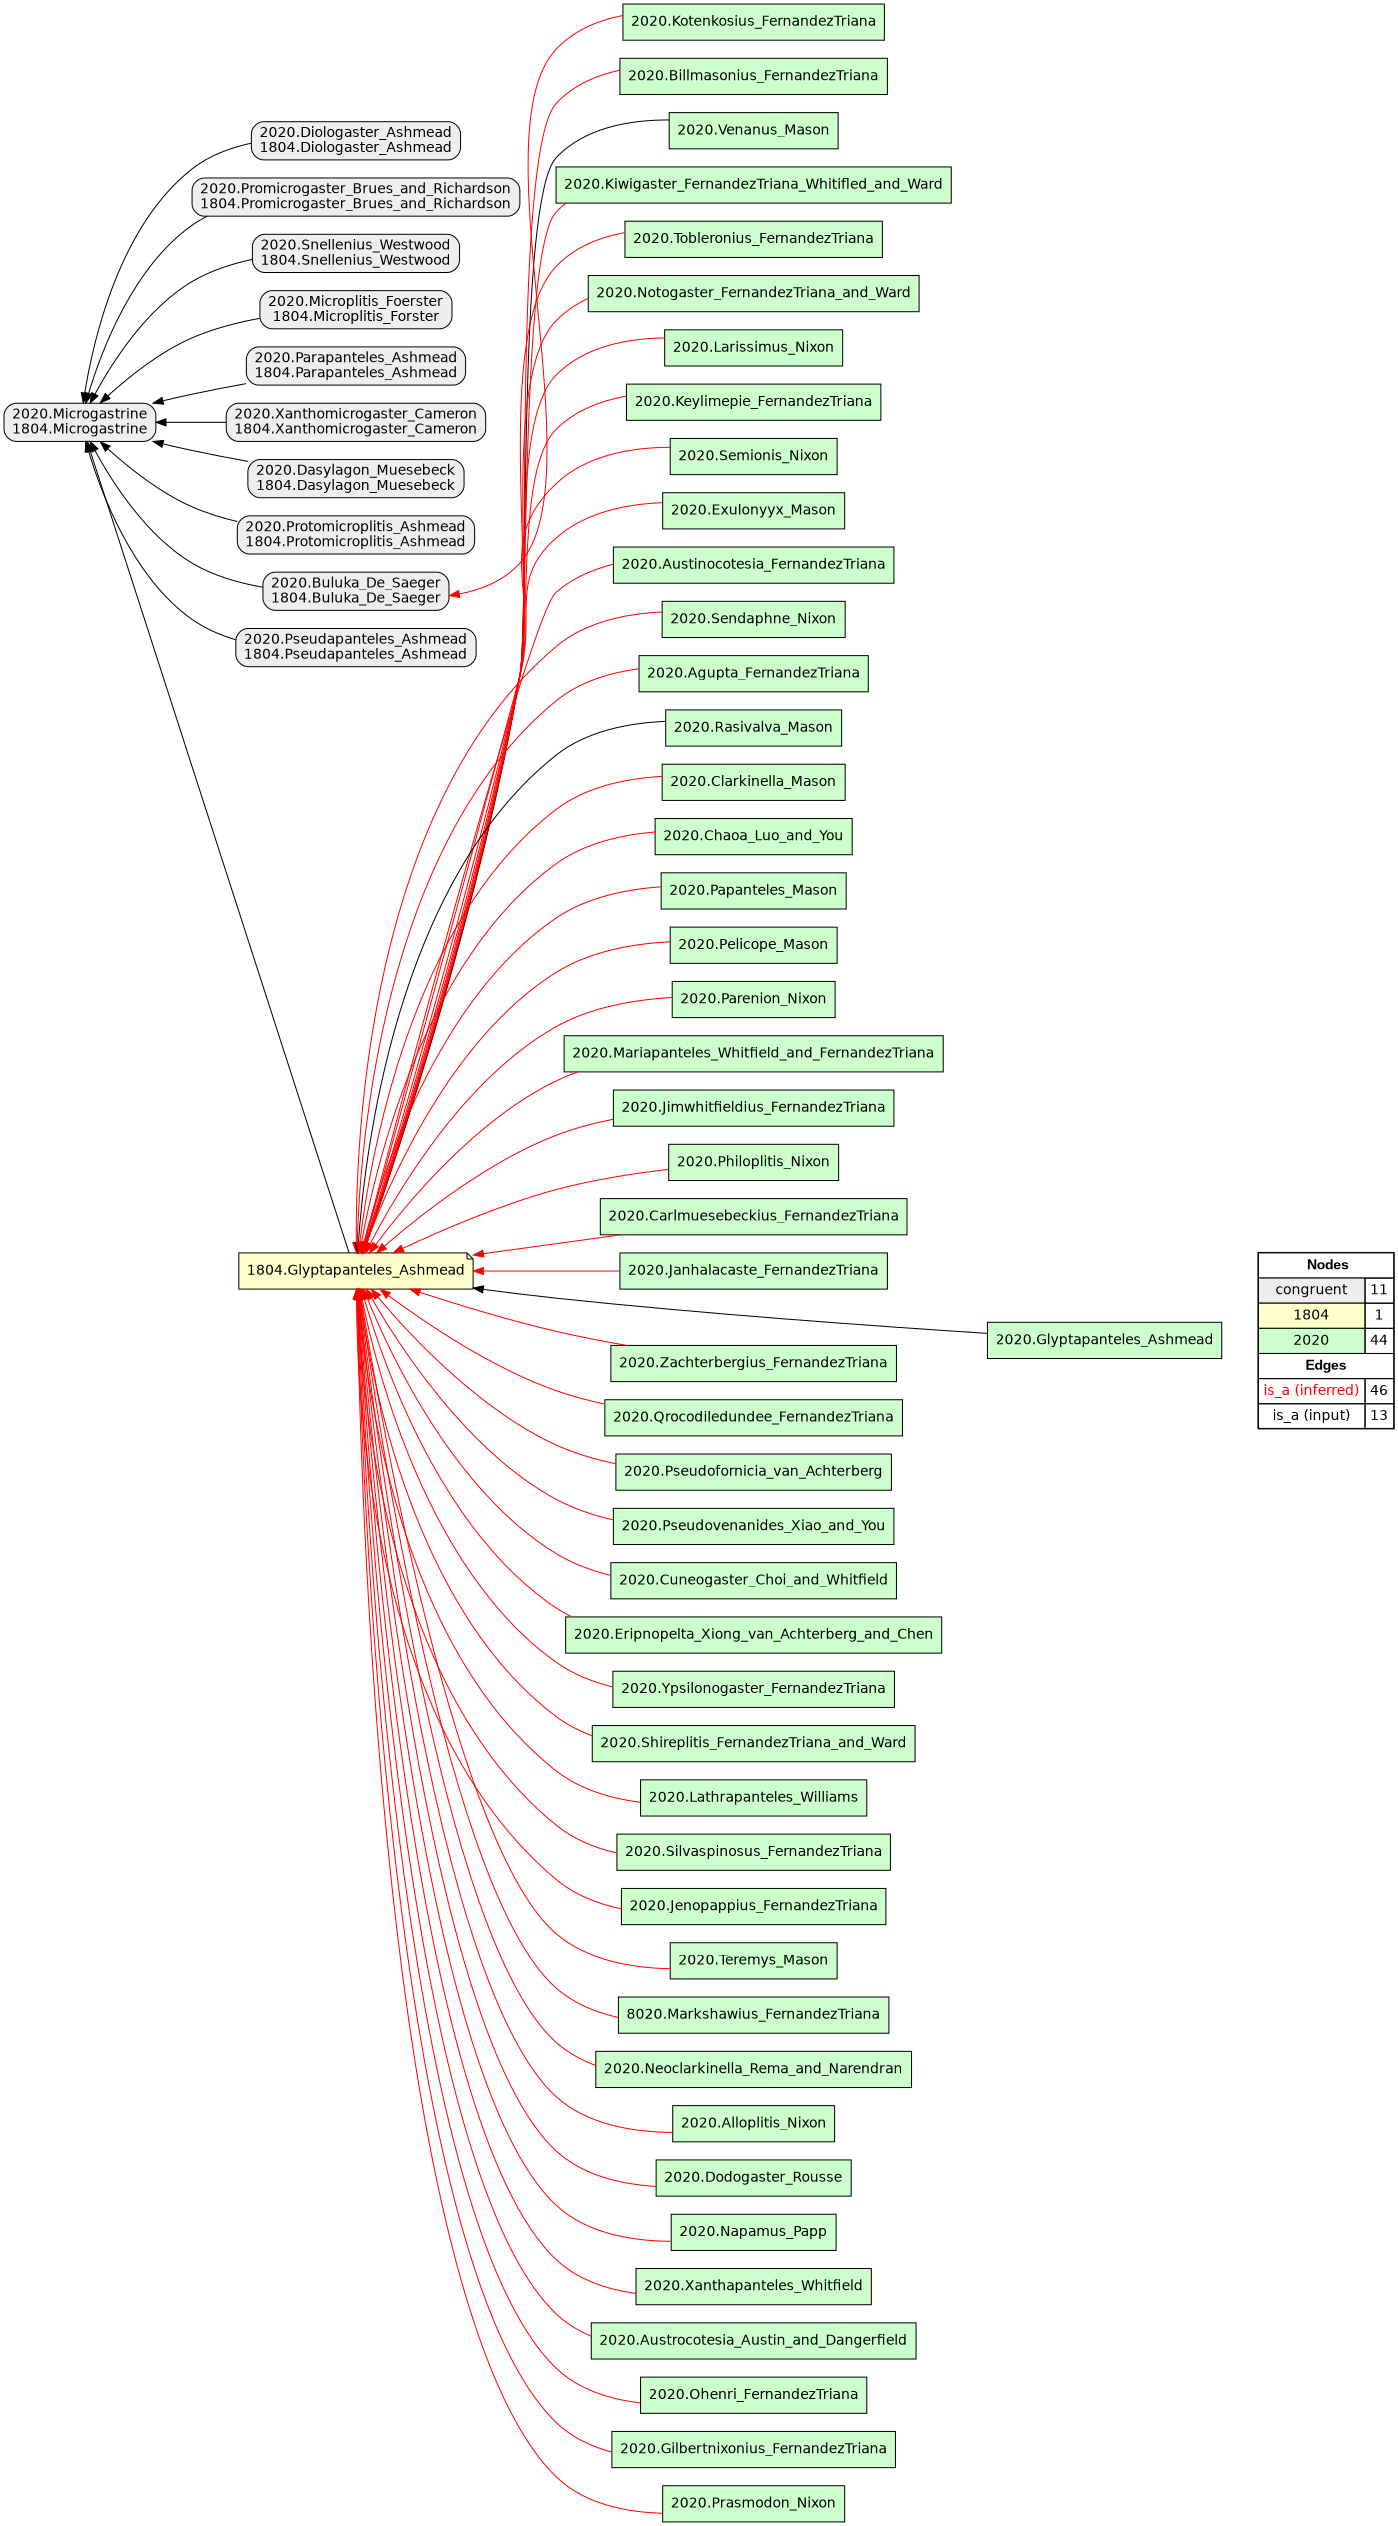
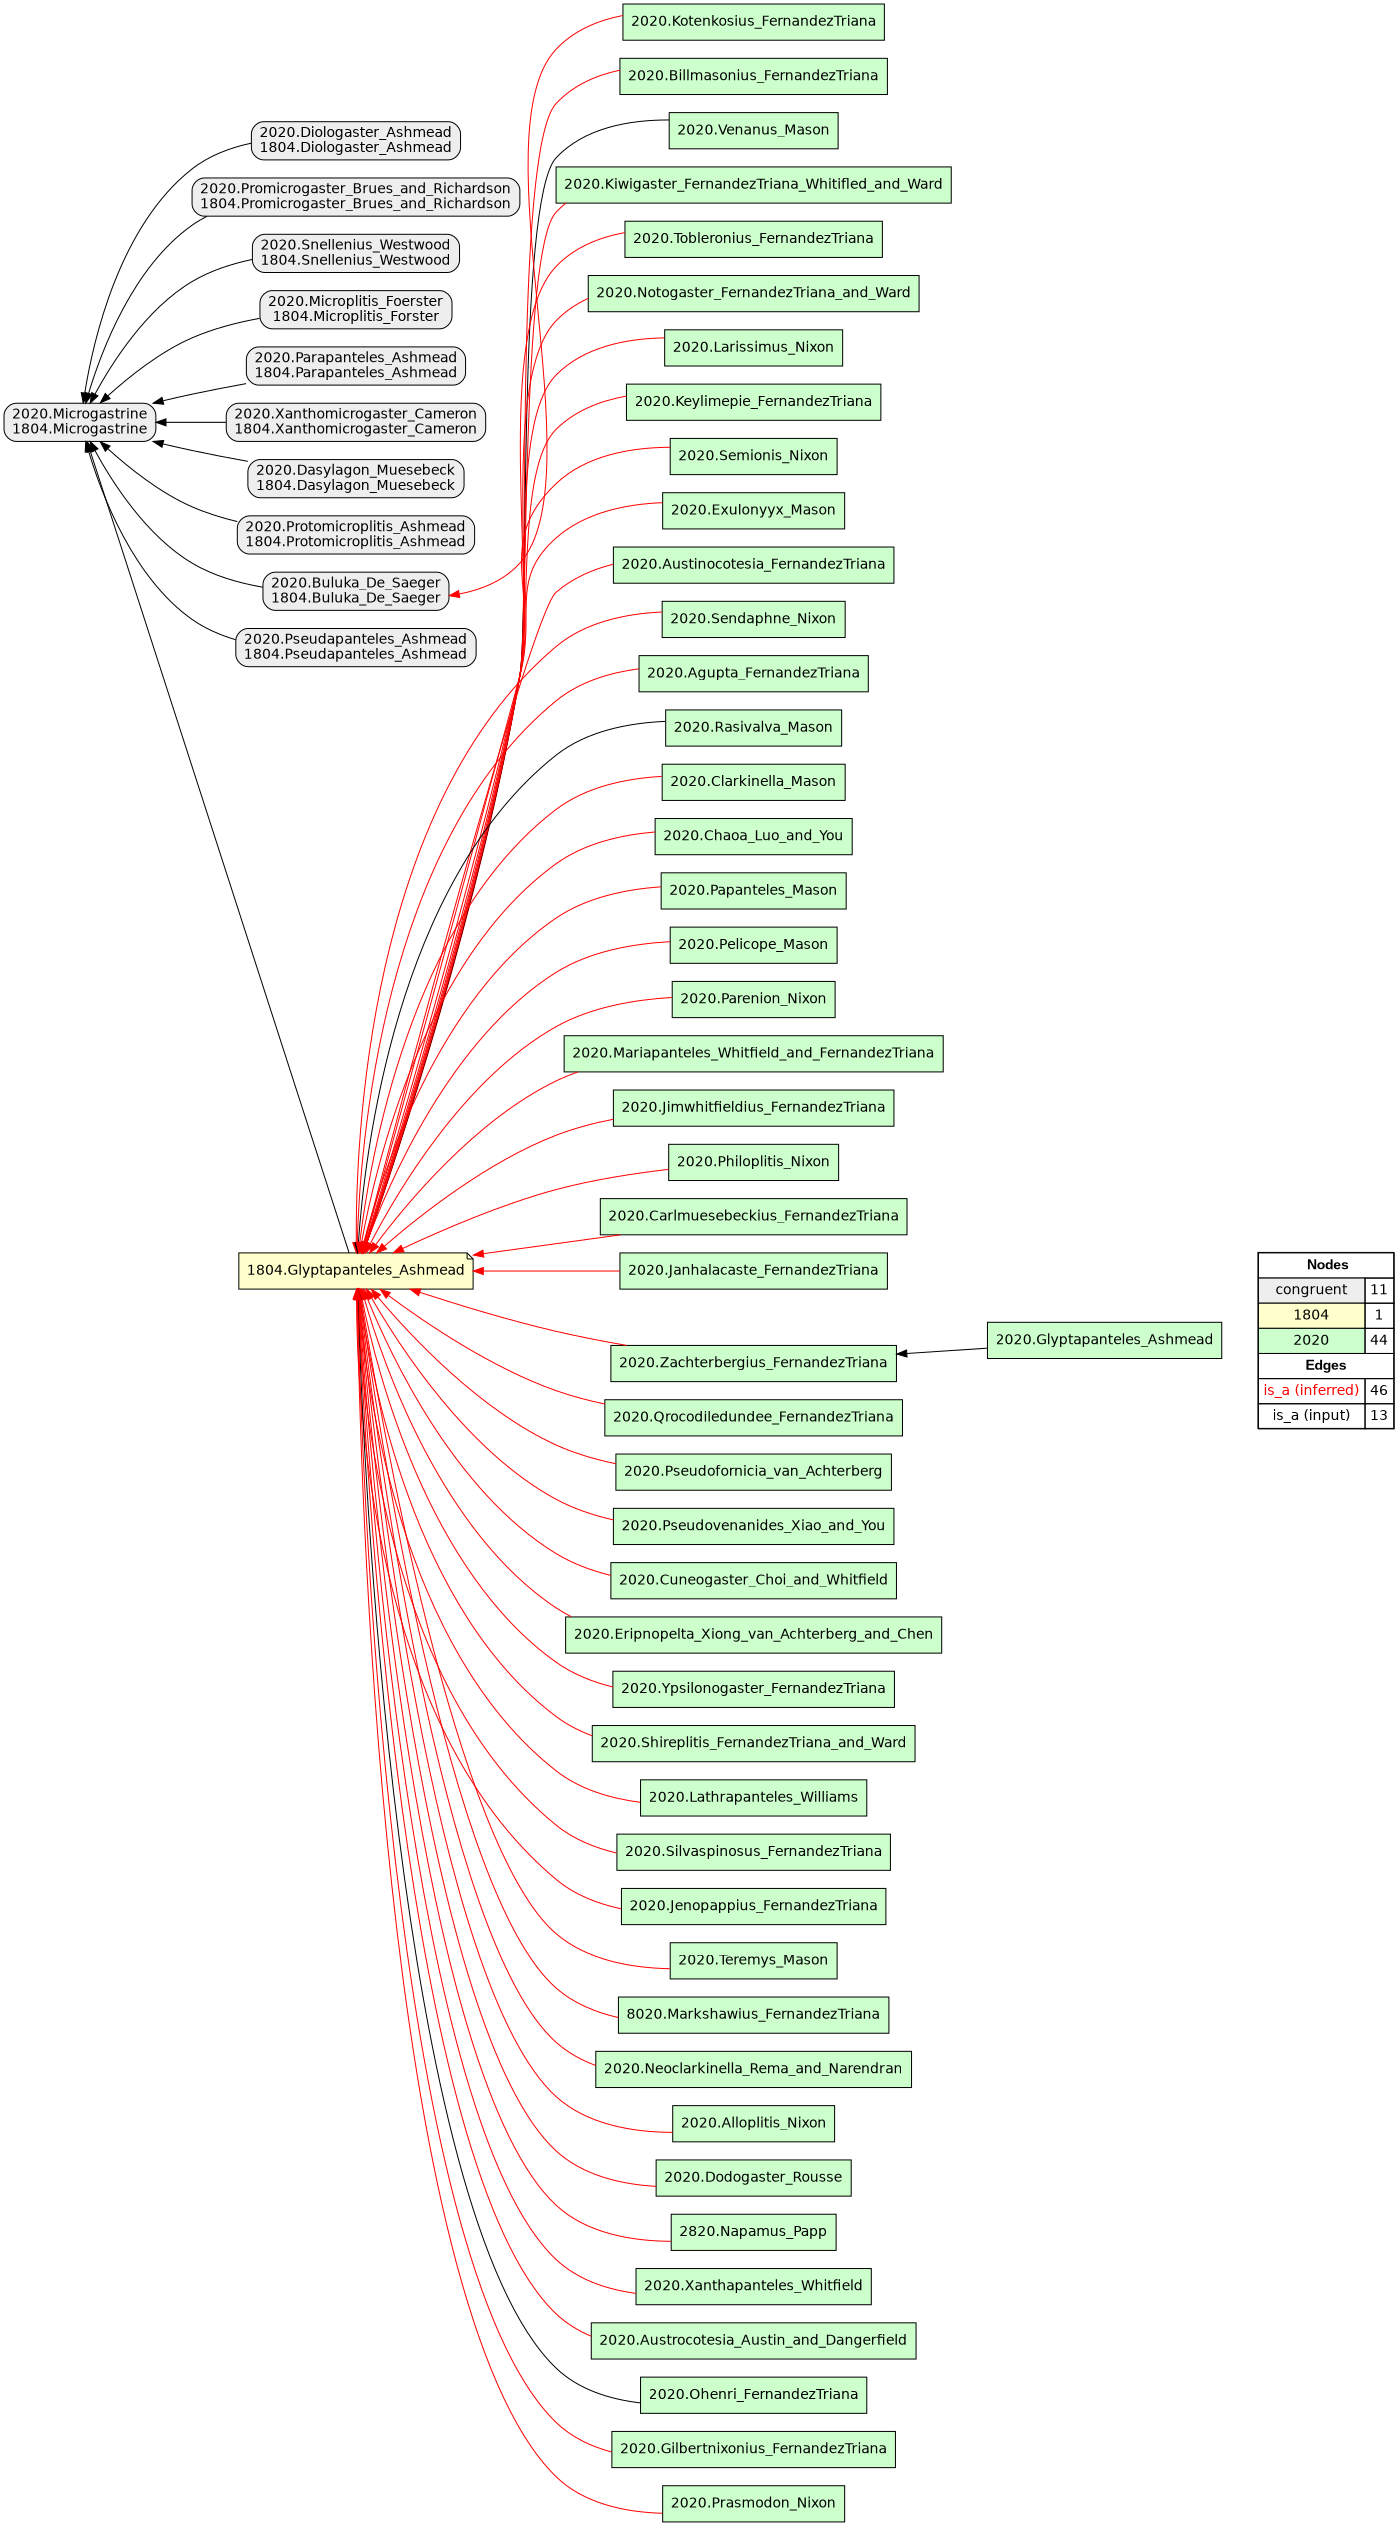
edge "2020.Glyptapanteles_Ashmead" -> "1804.Glyptapanteles_Ashmead": now "2020.Glyptapanteles_Ashmead" -> "2020.Zachterbergius_FernandezTriana"
edge "2020.Ohenri_FernandezTriana" -> "1804.Glyptapanteles_Ashmead": color #ff0000 -> #000000
node "2020.Napamus_Papp": label "2020.Napamus_Papp" -> "2820.Napamus_Papp"
